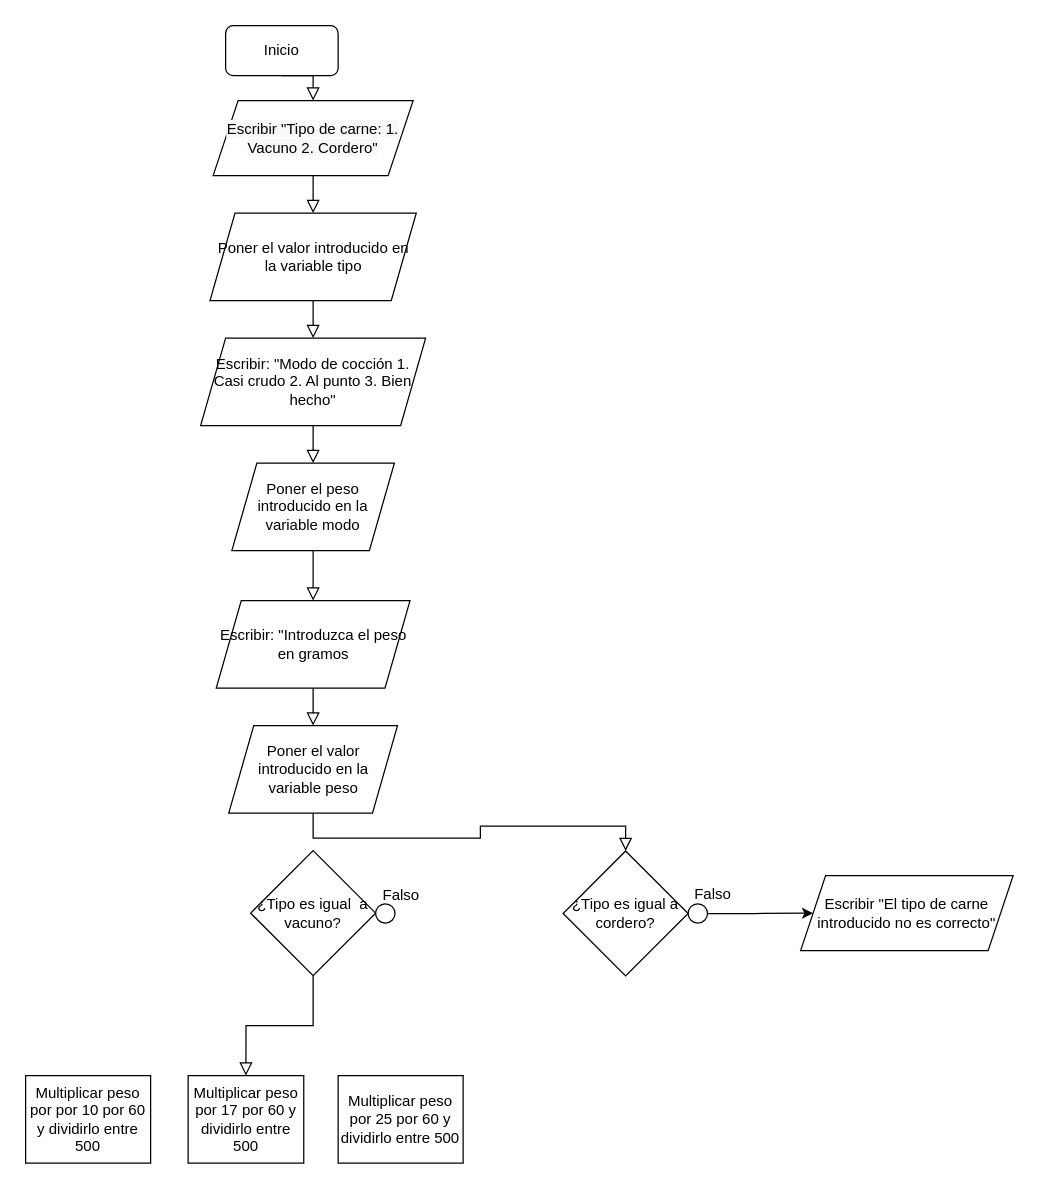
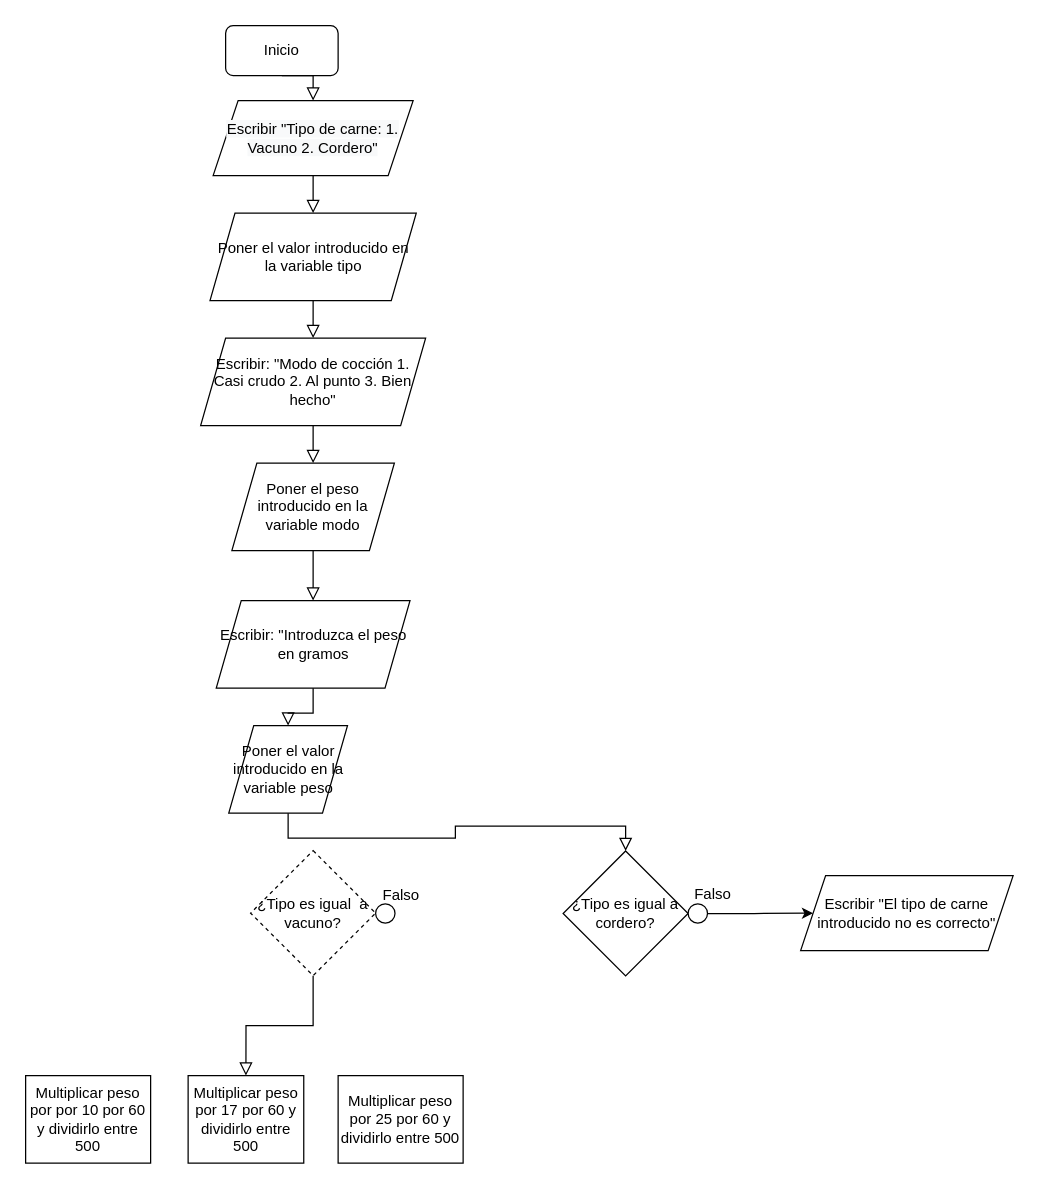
node "Poner el valor introducido en la variable peso": size 169x88 -> 119x88
node "¿Tipo es igual a vacuno?": style solid -> dashed
